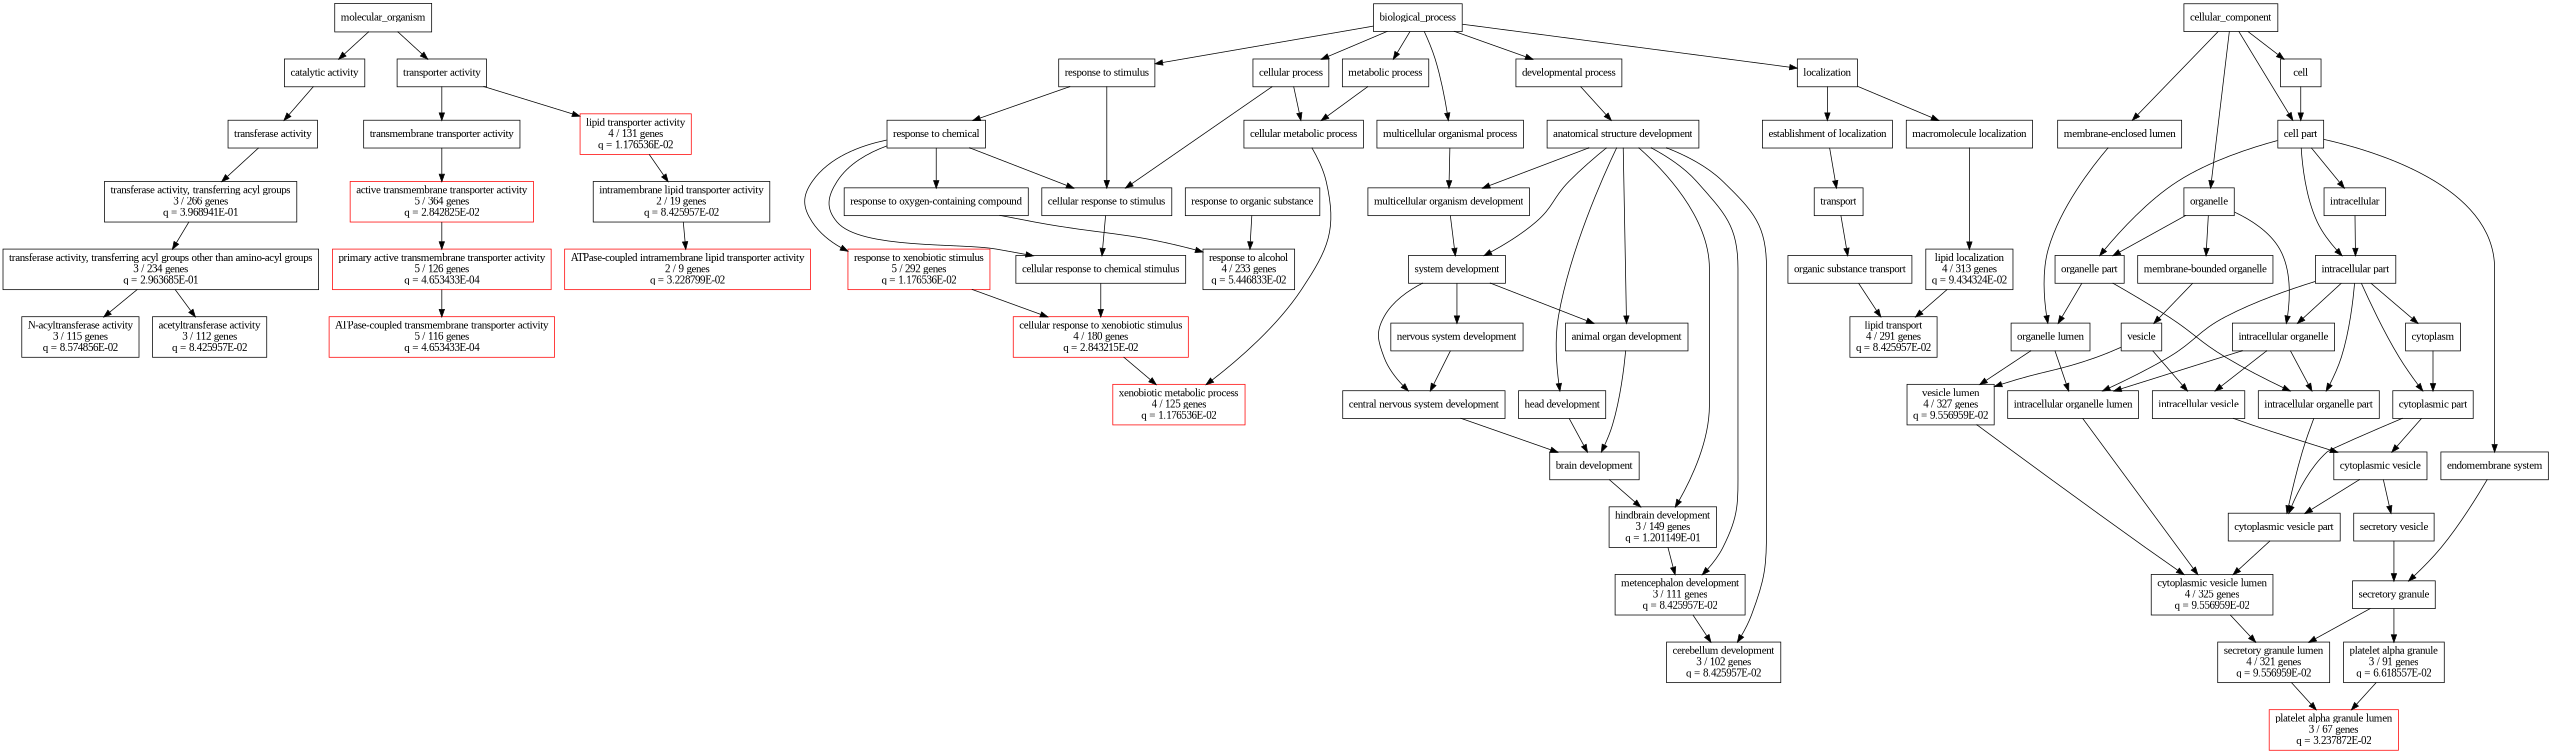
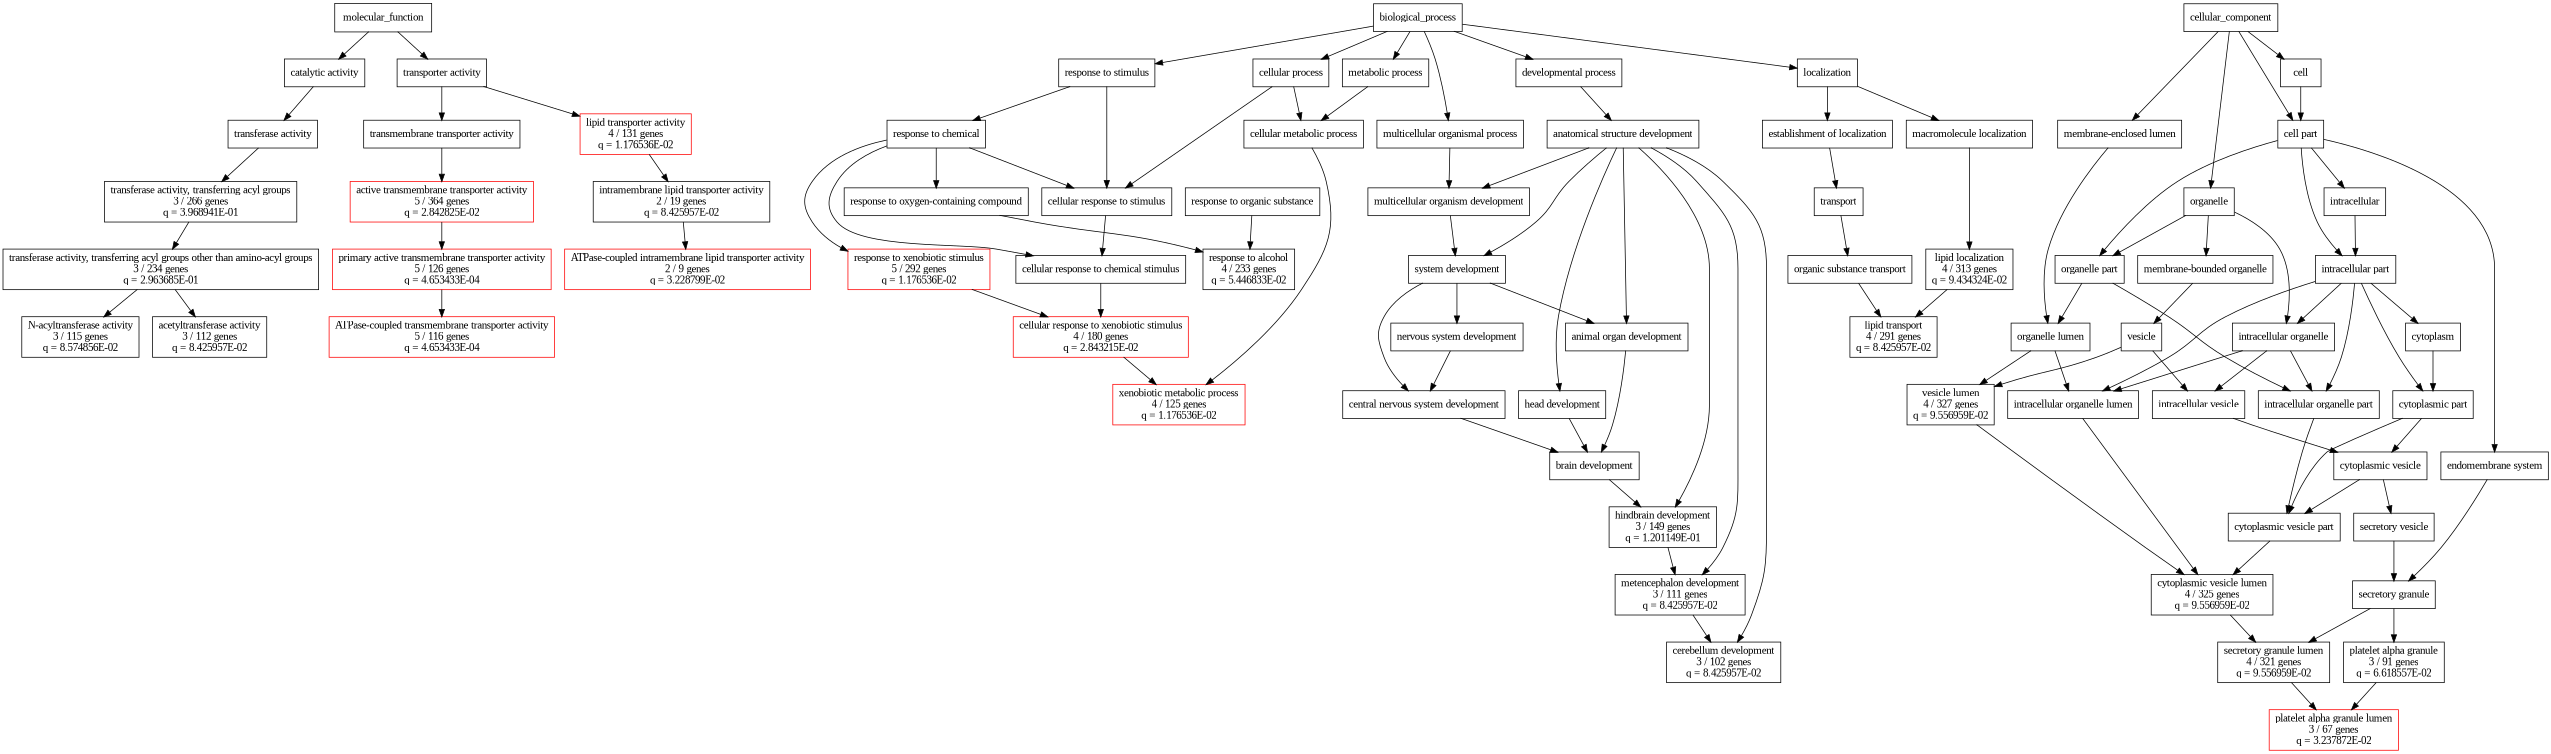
node "molecular_organism": label "molecular_organism" -> "molecular_function"
